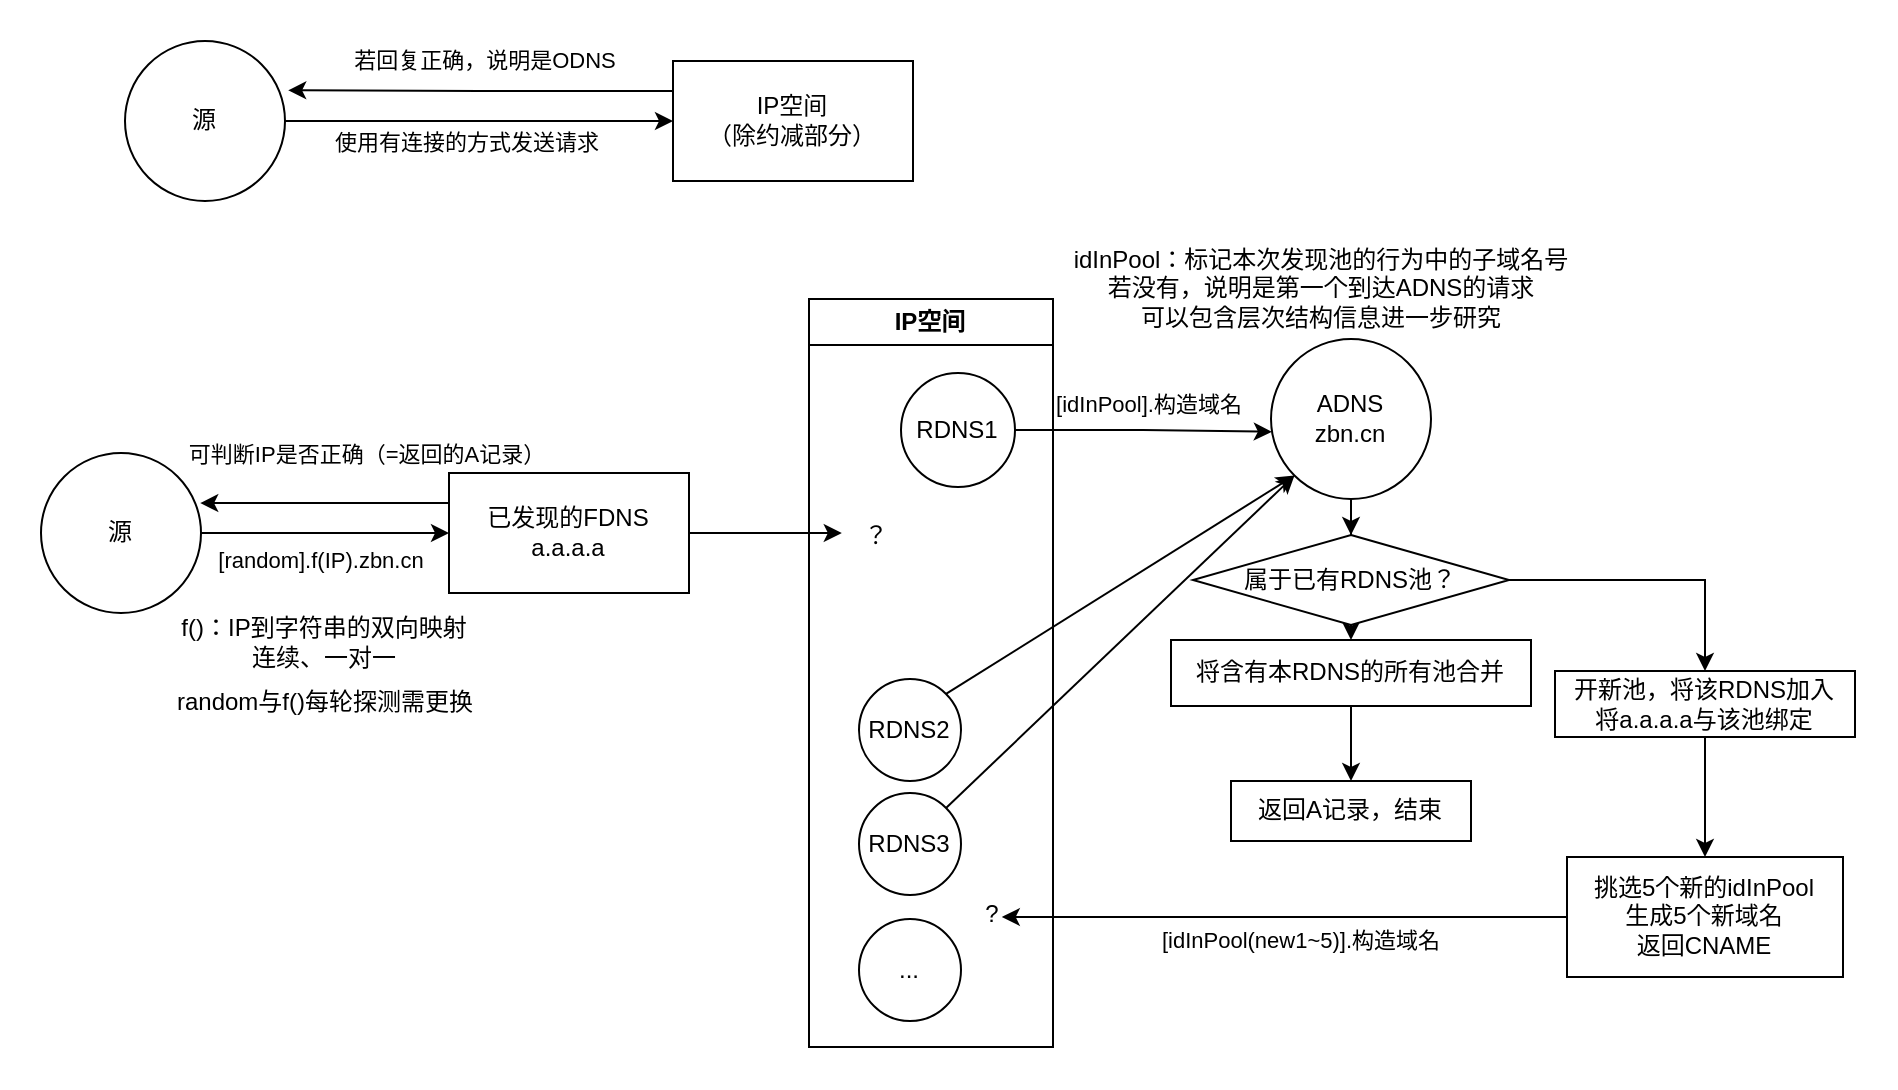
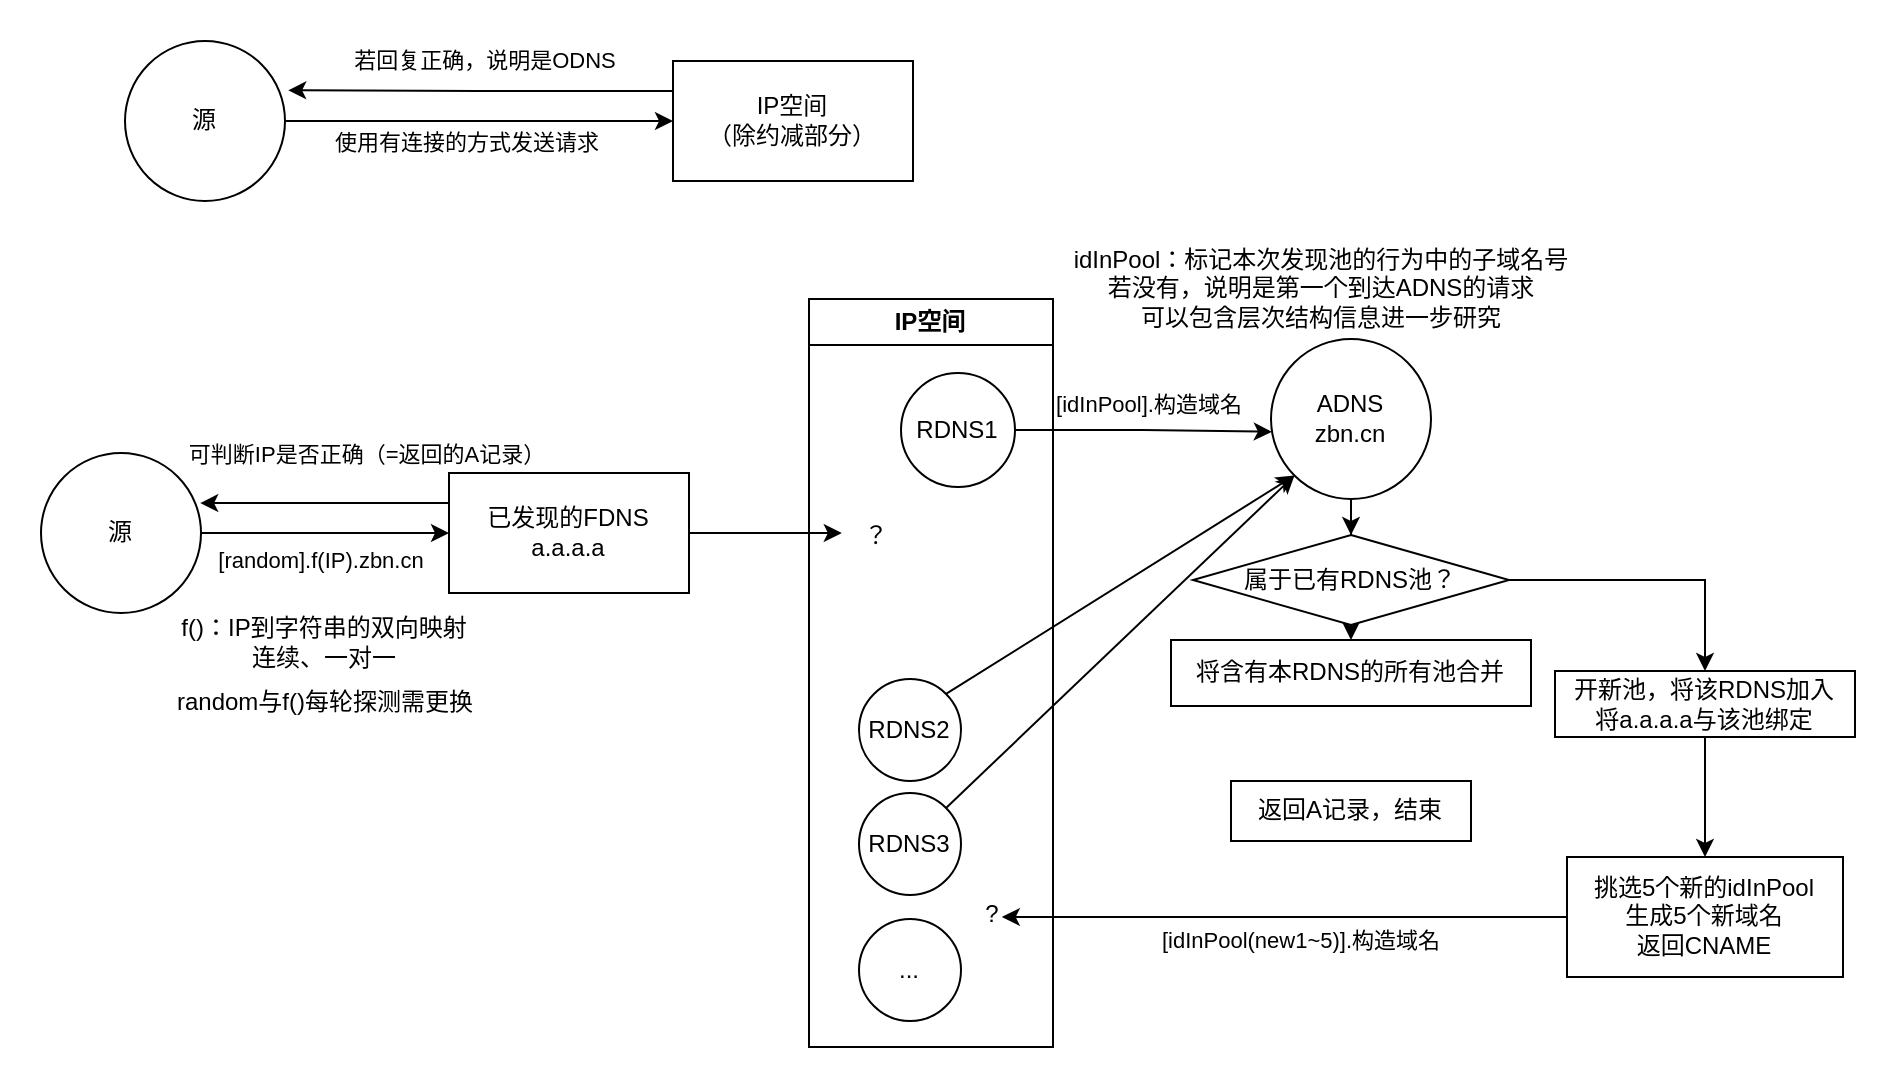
edge "将含有本RDNS的所有池合并" -> "返回A记录，结束": removed
